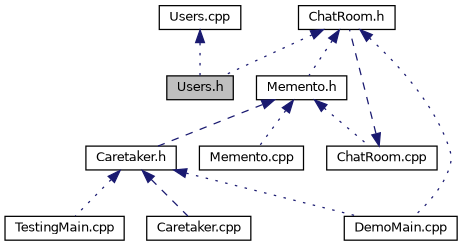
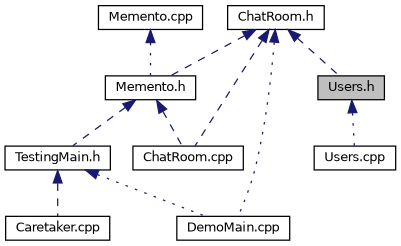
edge "Users.h" -> "ChatRoom.h": style dotted -> dashed
edge "Memento.h" -> "ChatRoom.h": style dotted -> dashed
edge "Users.h" -> "Users.cpp": reversed
edge "ChatRoom.h" -> "ChatRoom.cpp": reversed
edge "ChatRoom.cpp" -> "Memento.h": style dotted -> dashed
edge "Memento.cpp" -> "Memento.h": reversed
node "Caretaker.h": label "Caretaker.h" -> "TestingMain.h"
node "TestingMain.cpp": removed
